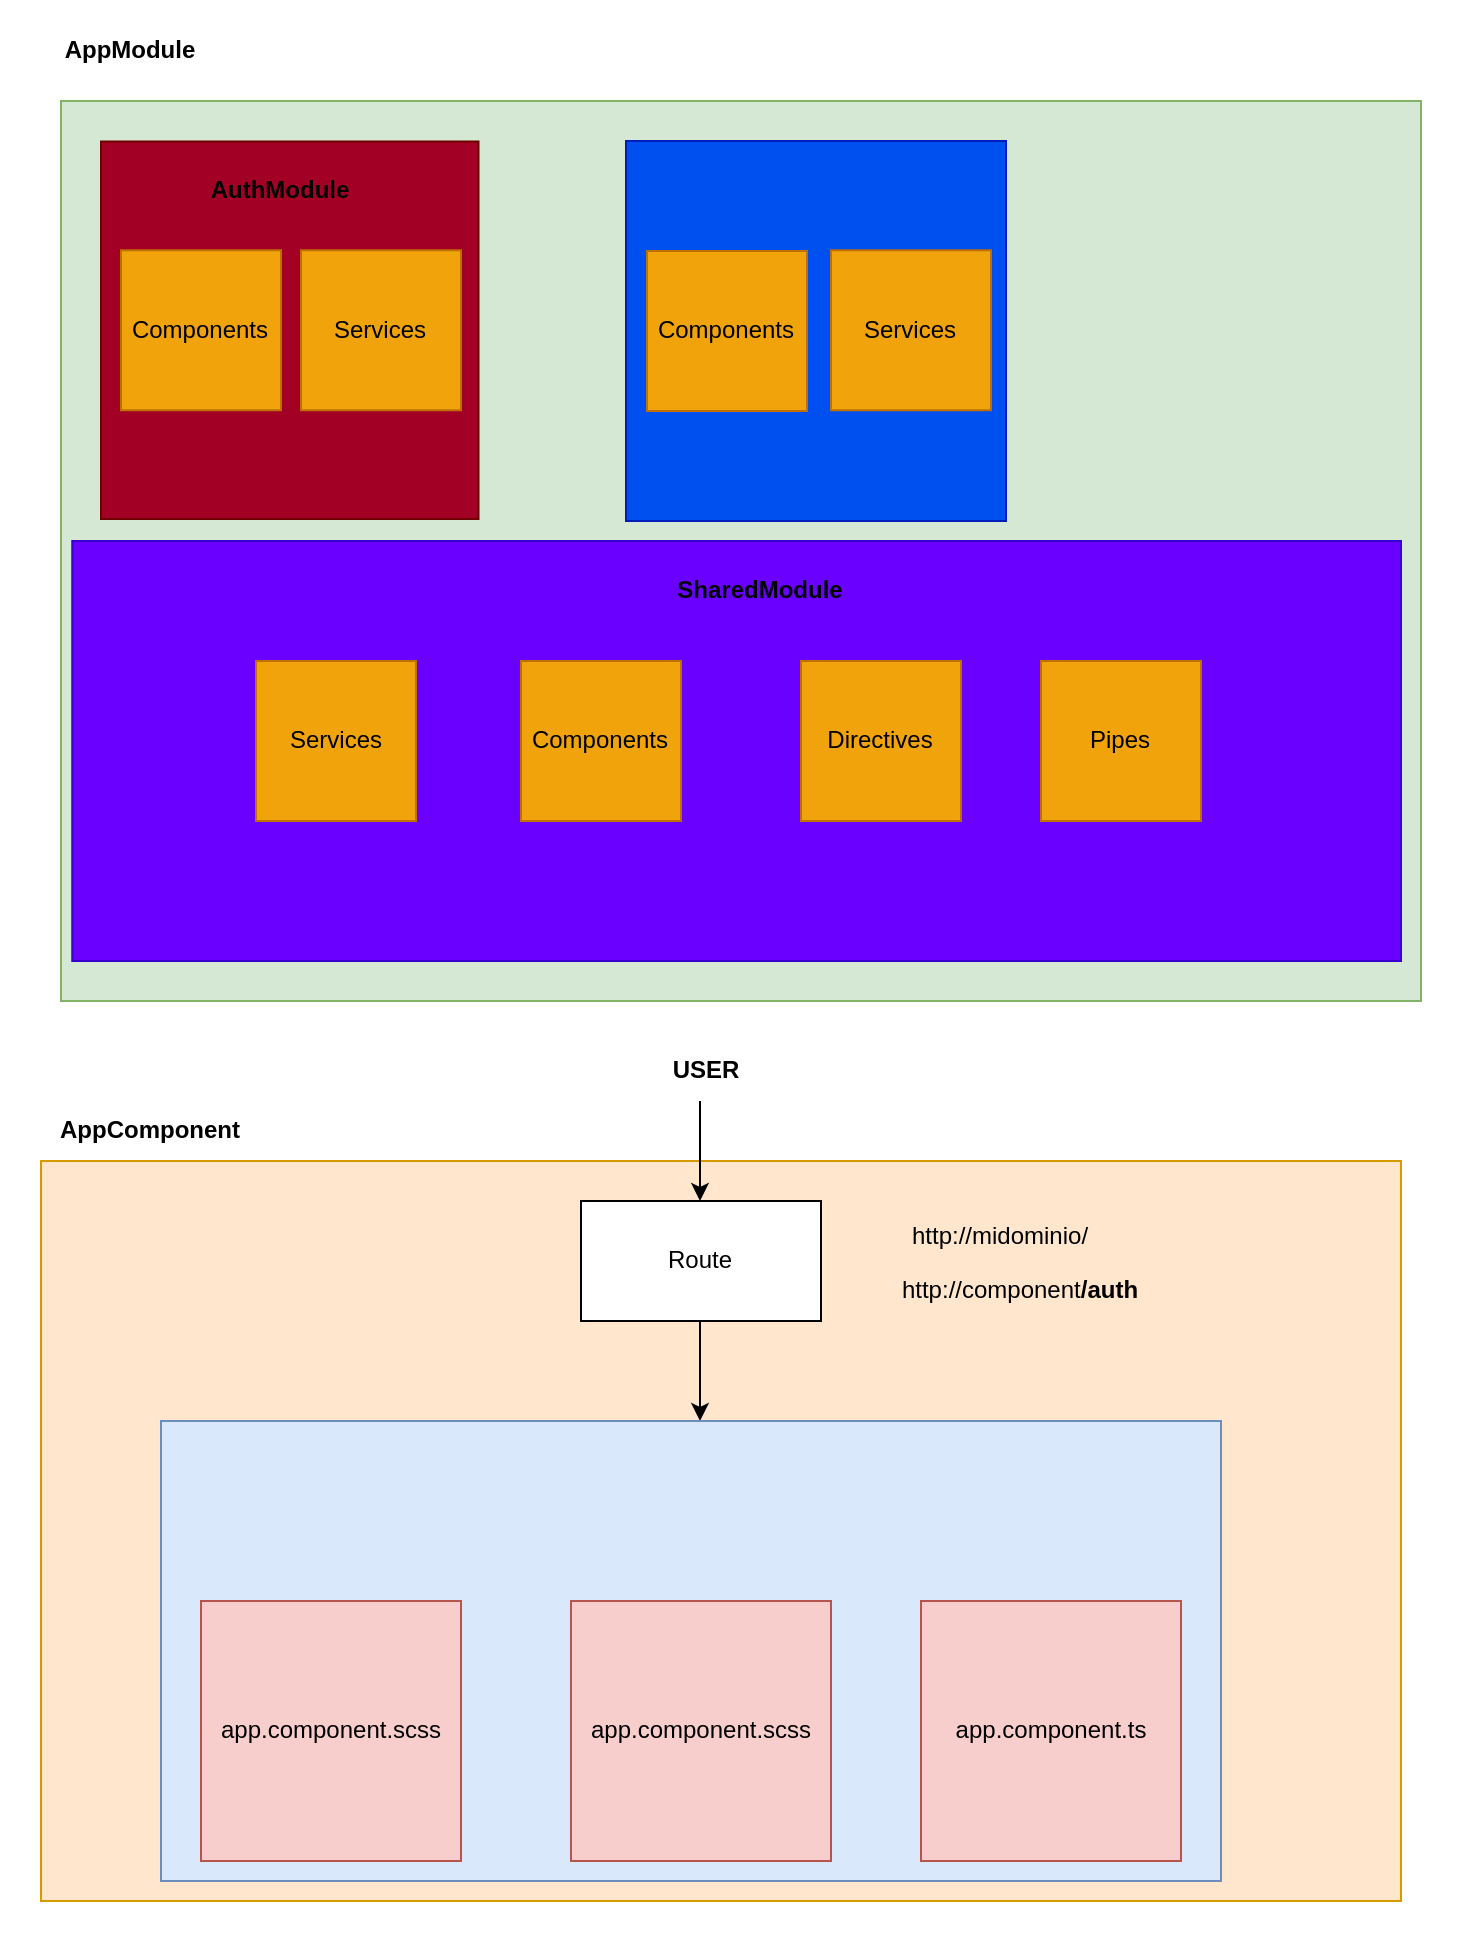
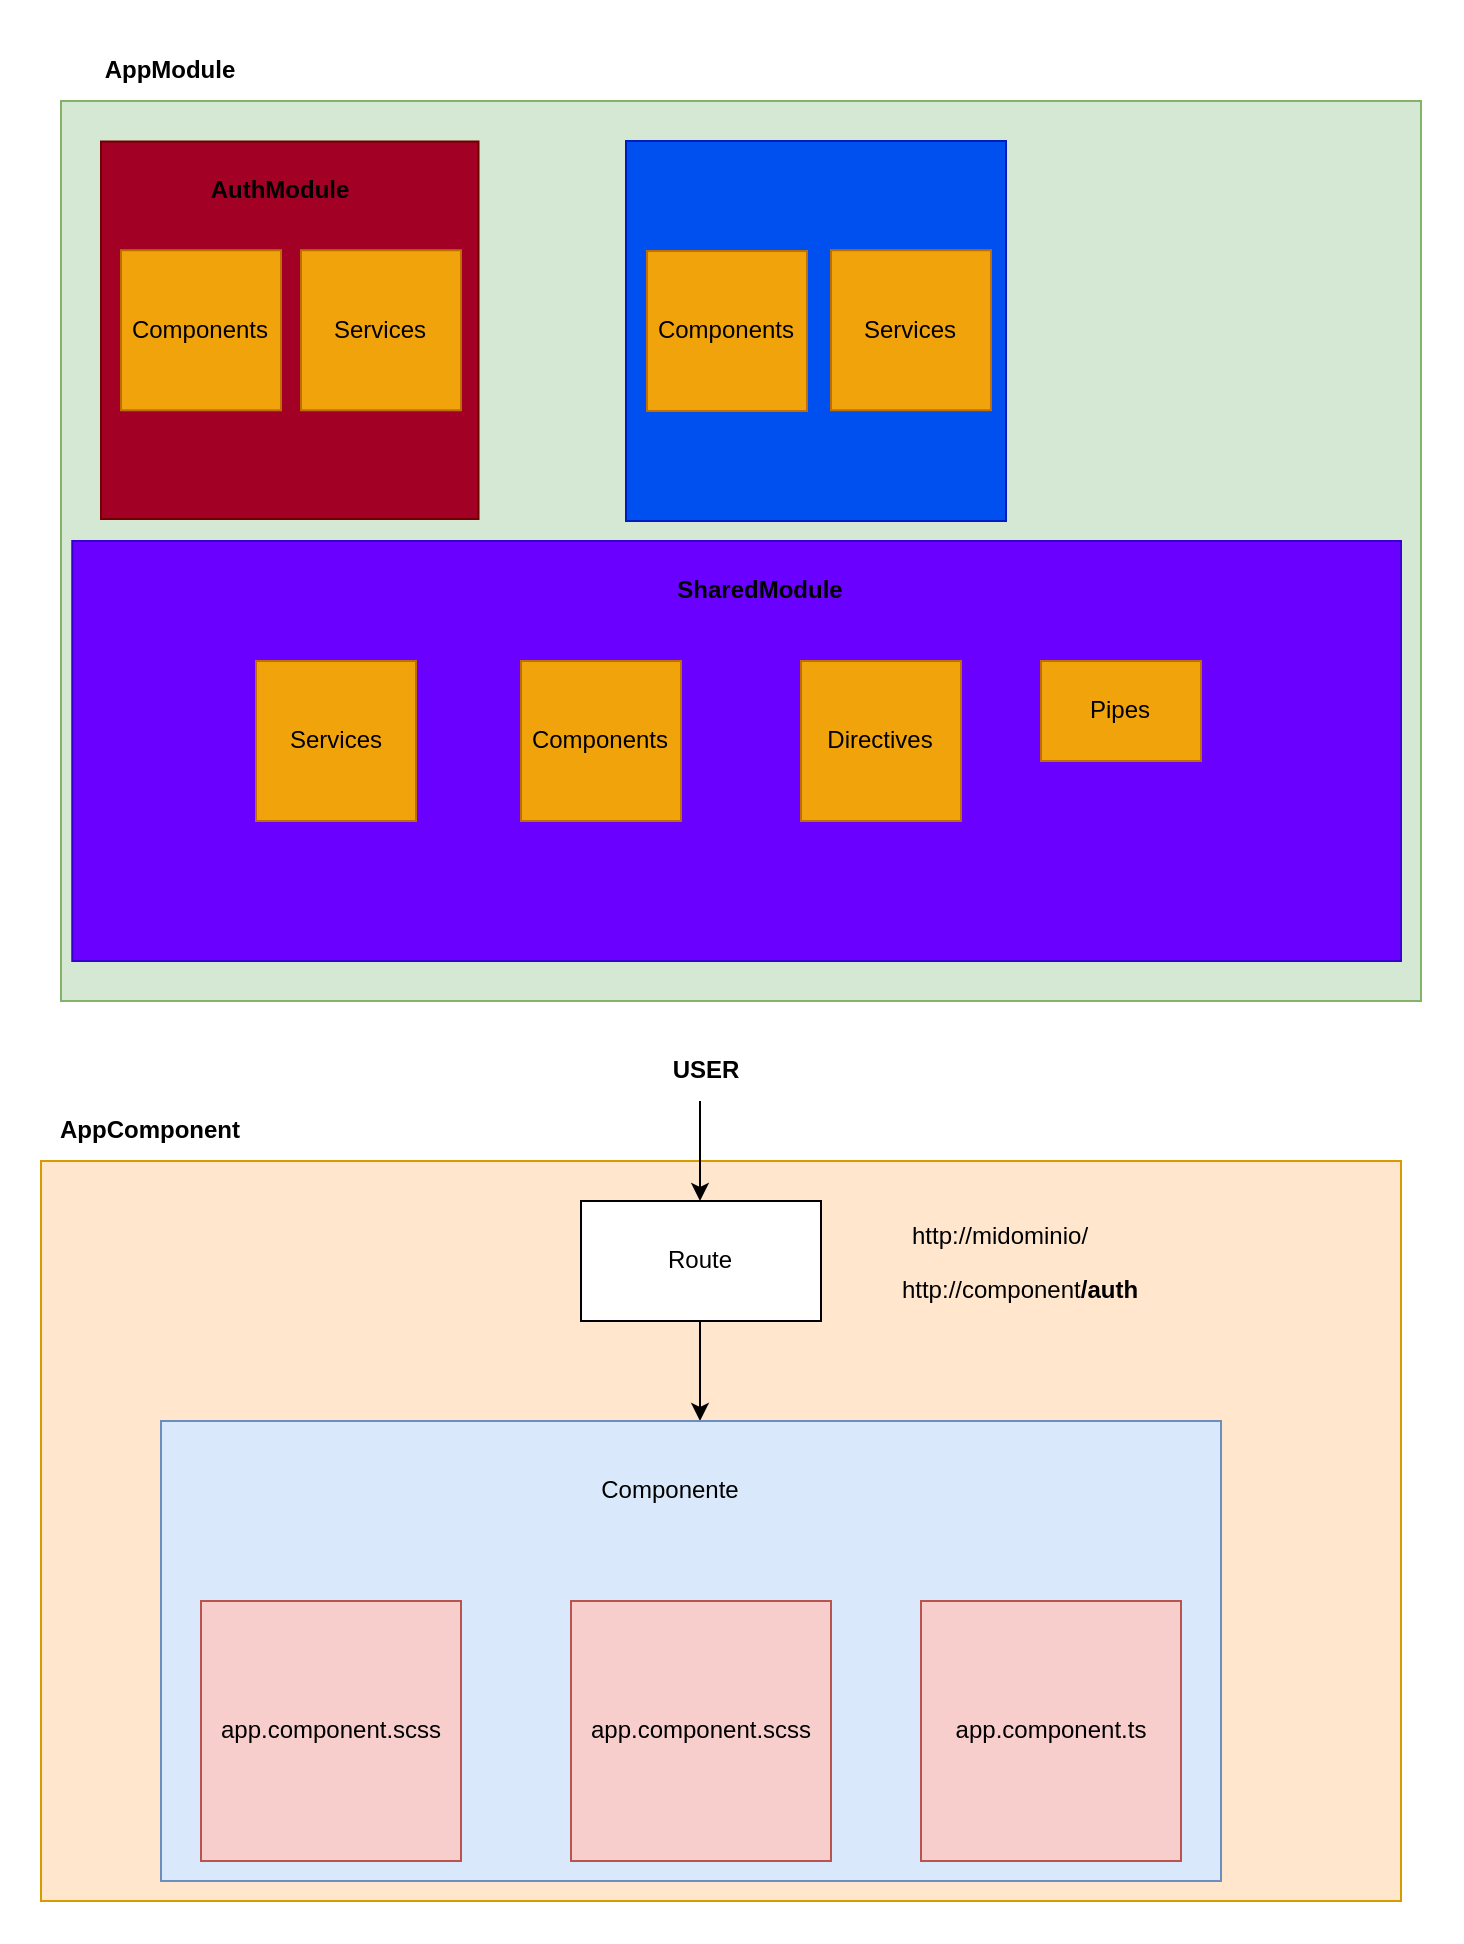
node "AppModule": moved (131, 51) -> (171, 71)
node "Pipes": size 160x160 -> 160x100
node "Componente": added
